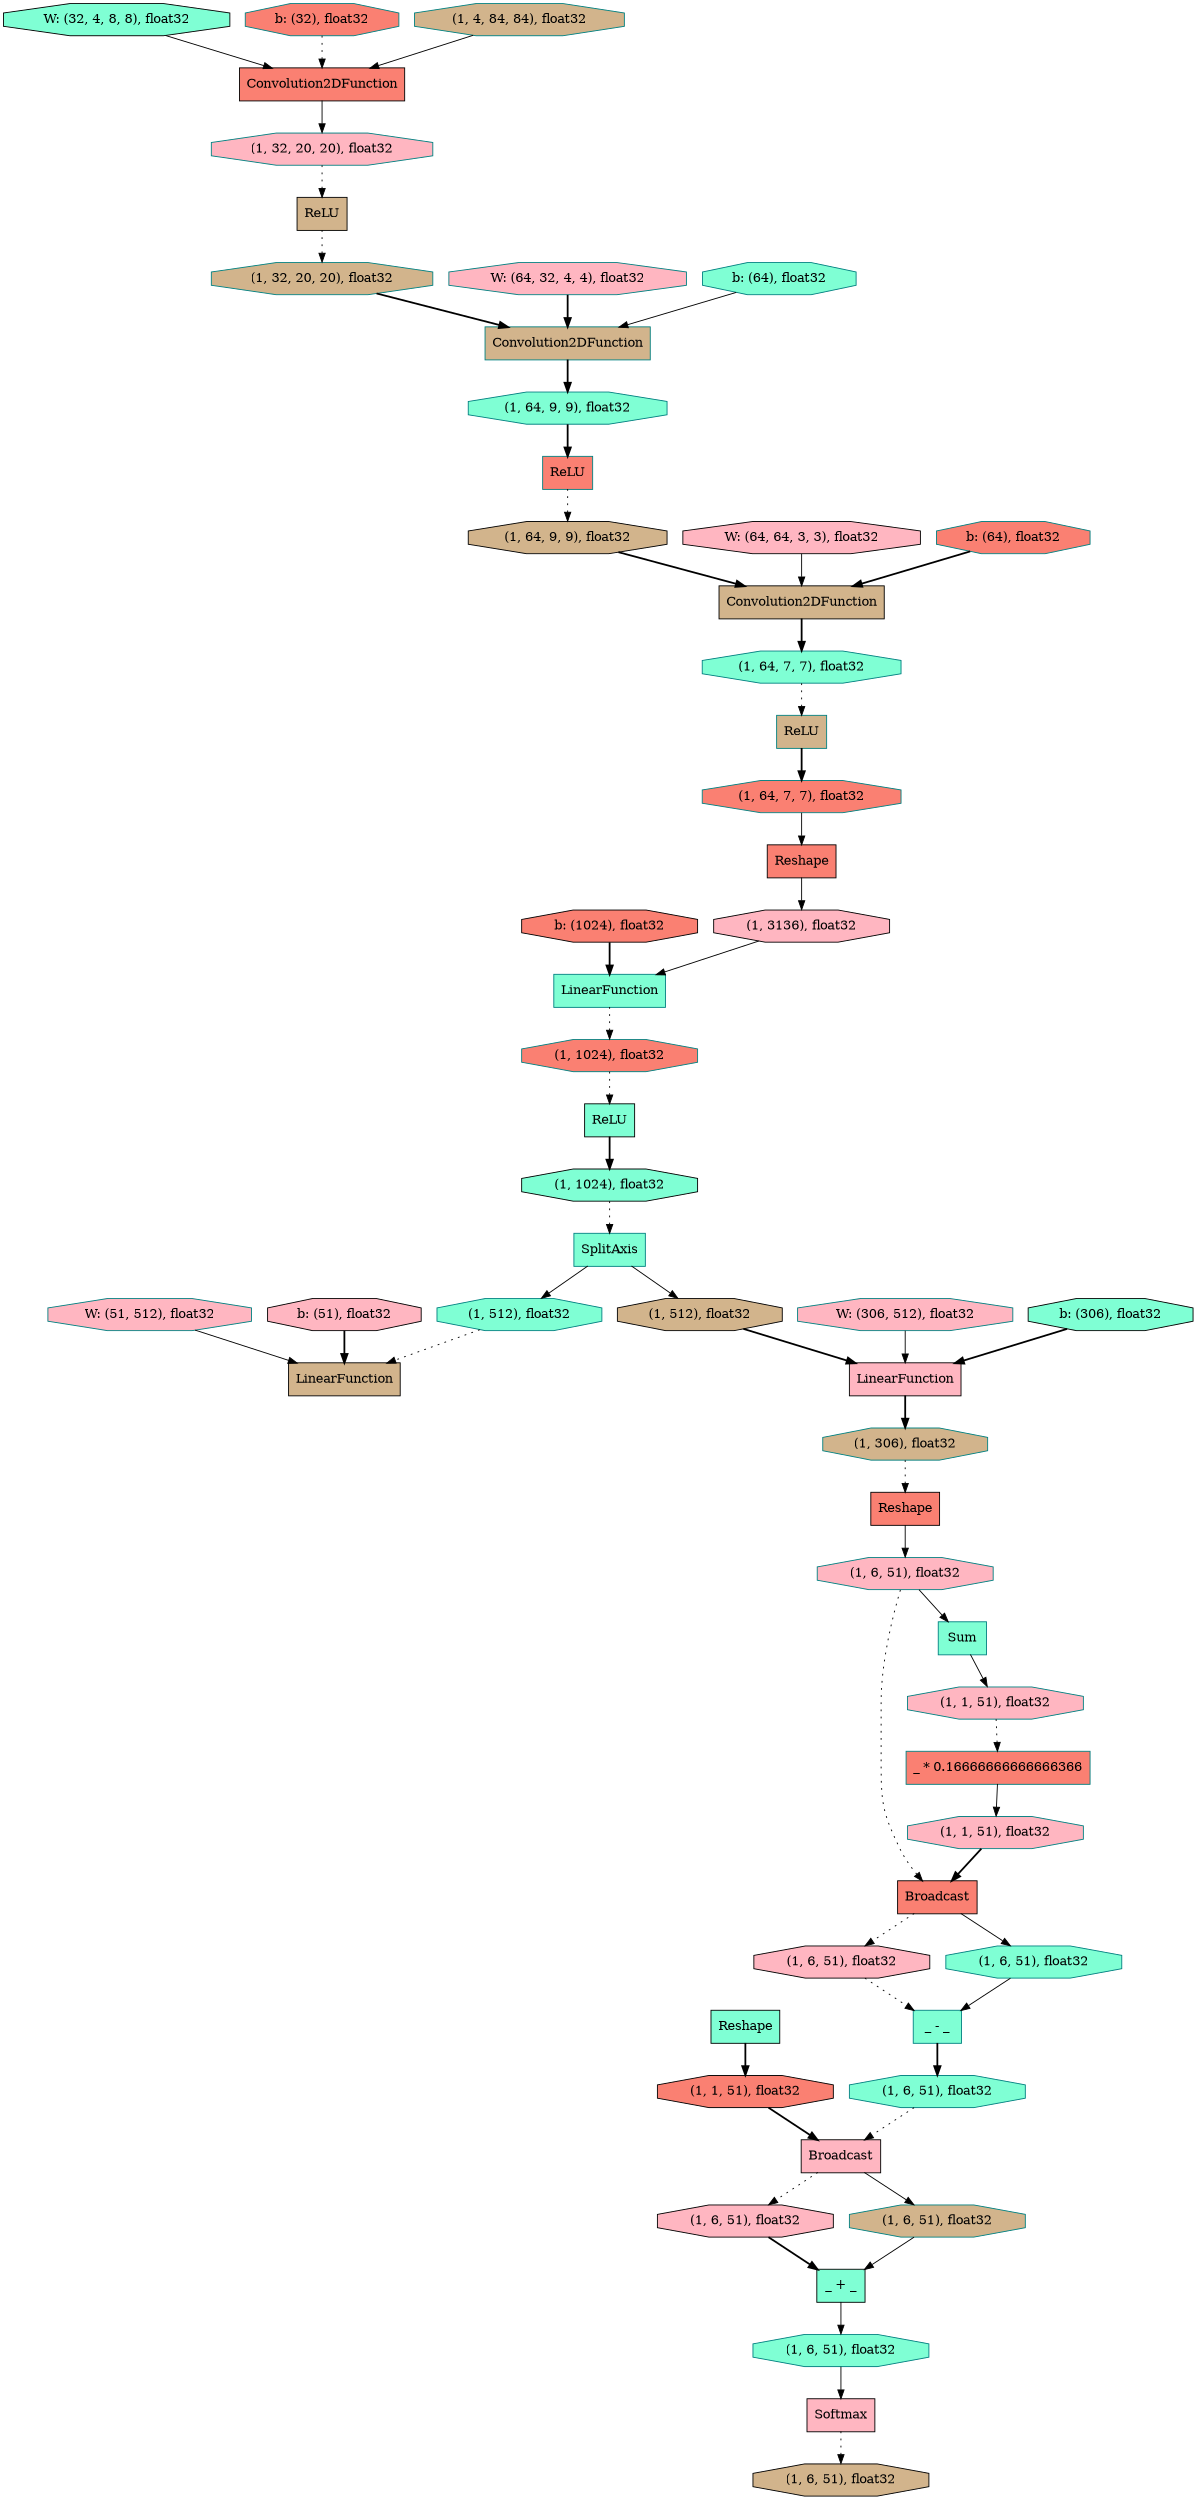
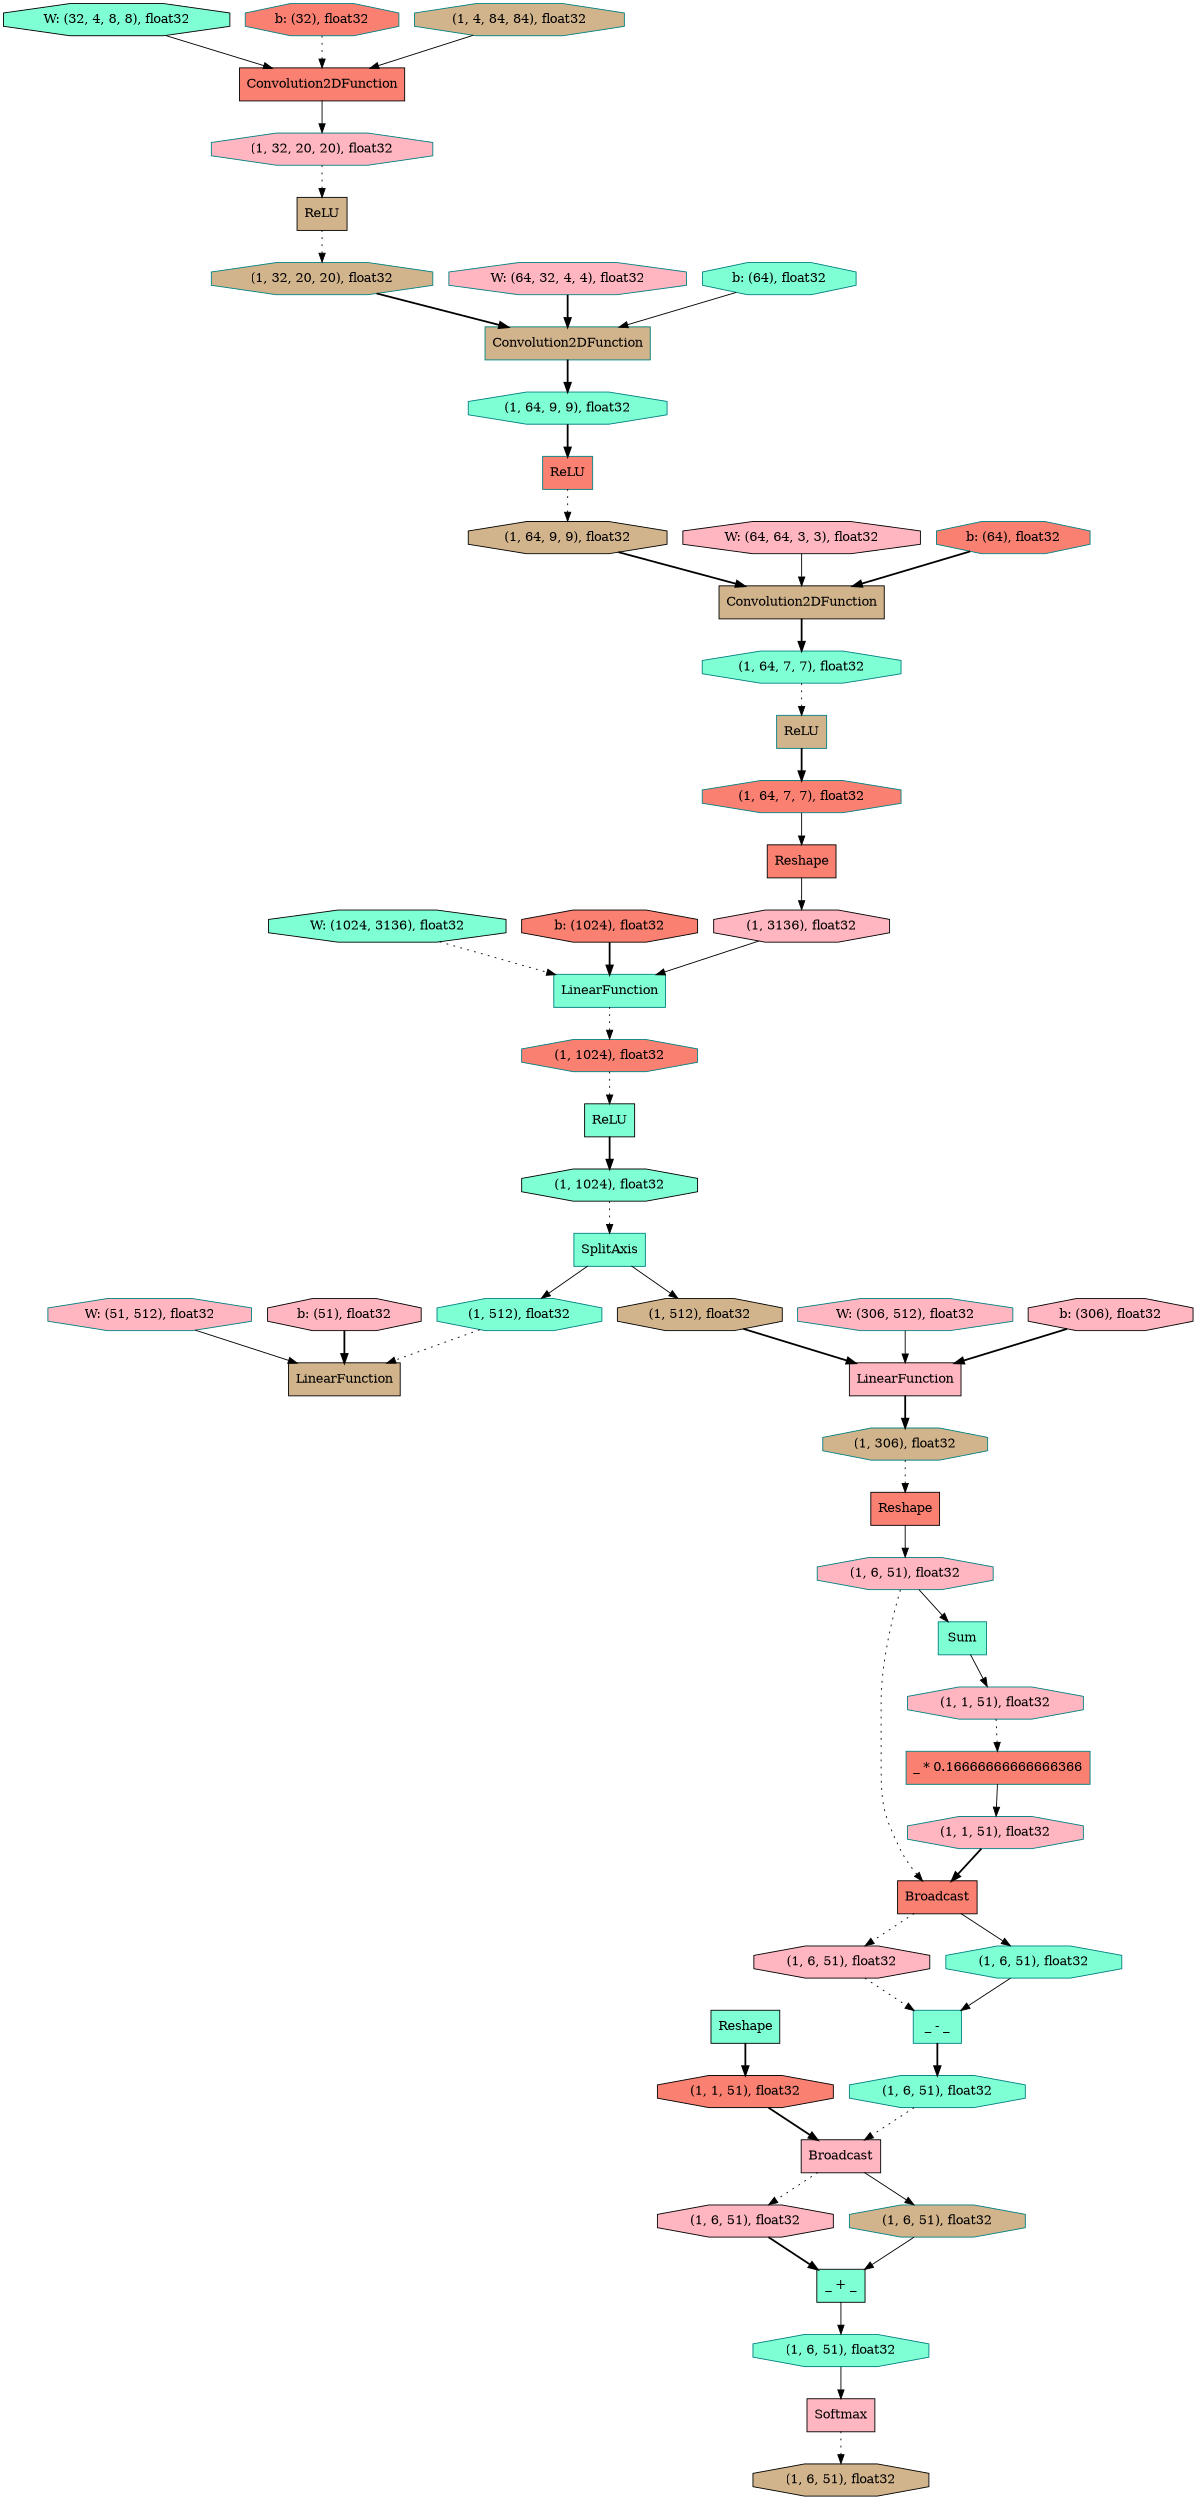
node "W: (1024, 3136), float32": added
node "b: (306), float32": fillcolor aquamarine -> lightpink
